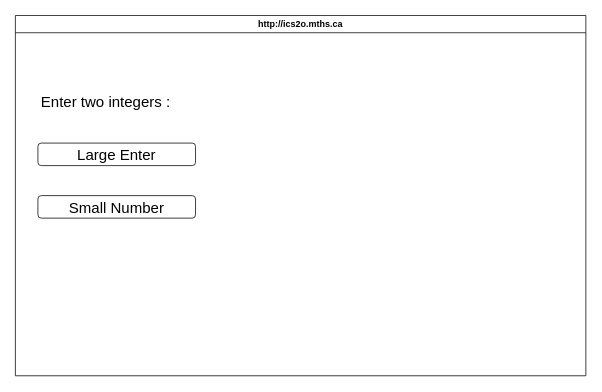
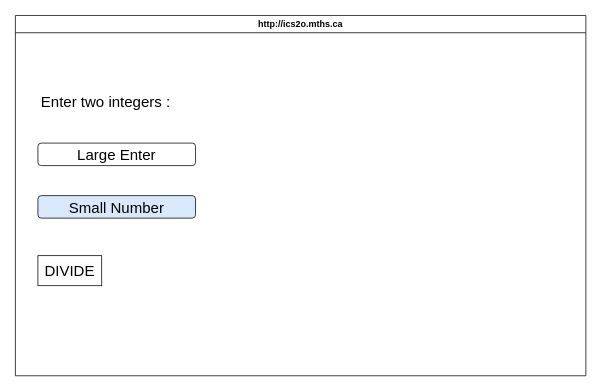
node "Small Number": fillcolor #ffffff -> #dae8fc
node "DIVIDE": added
